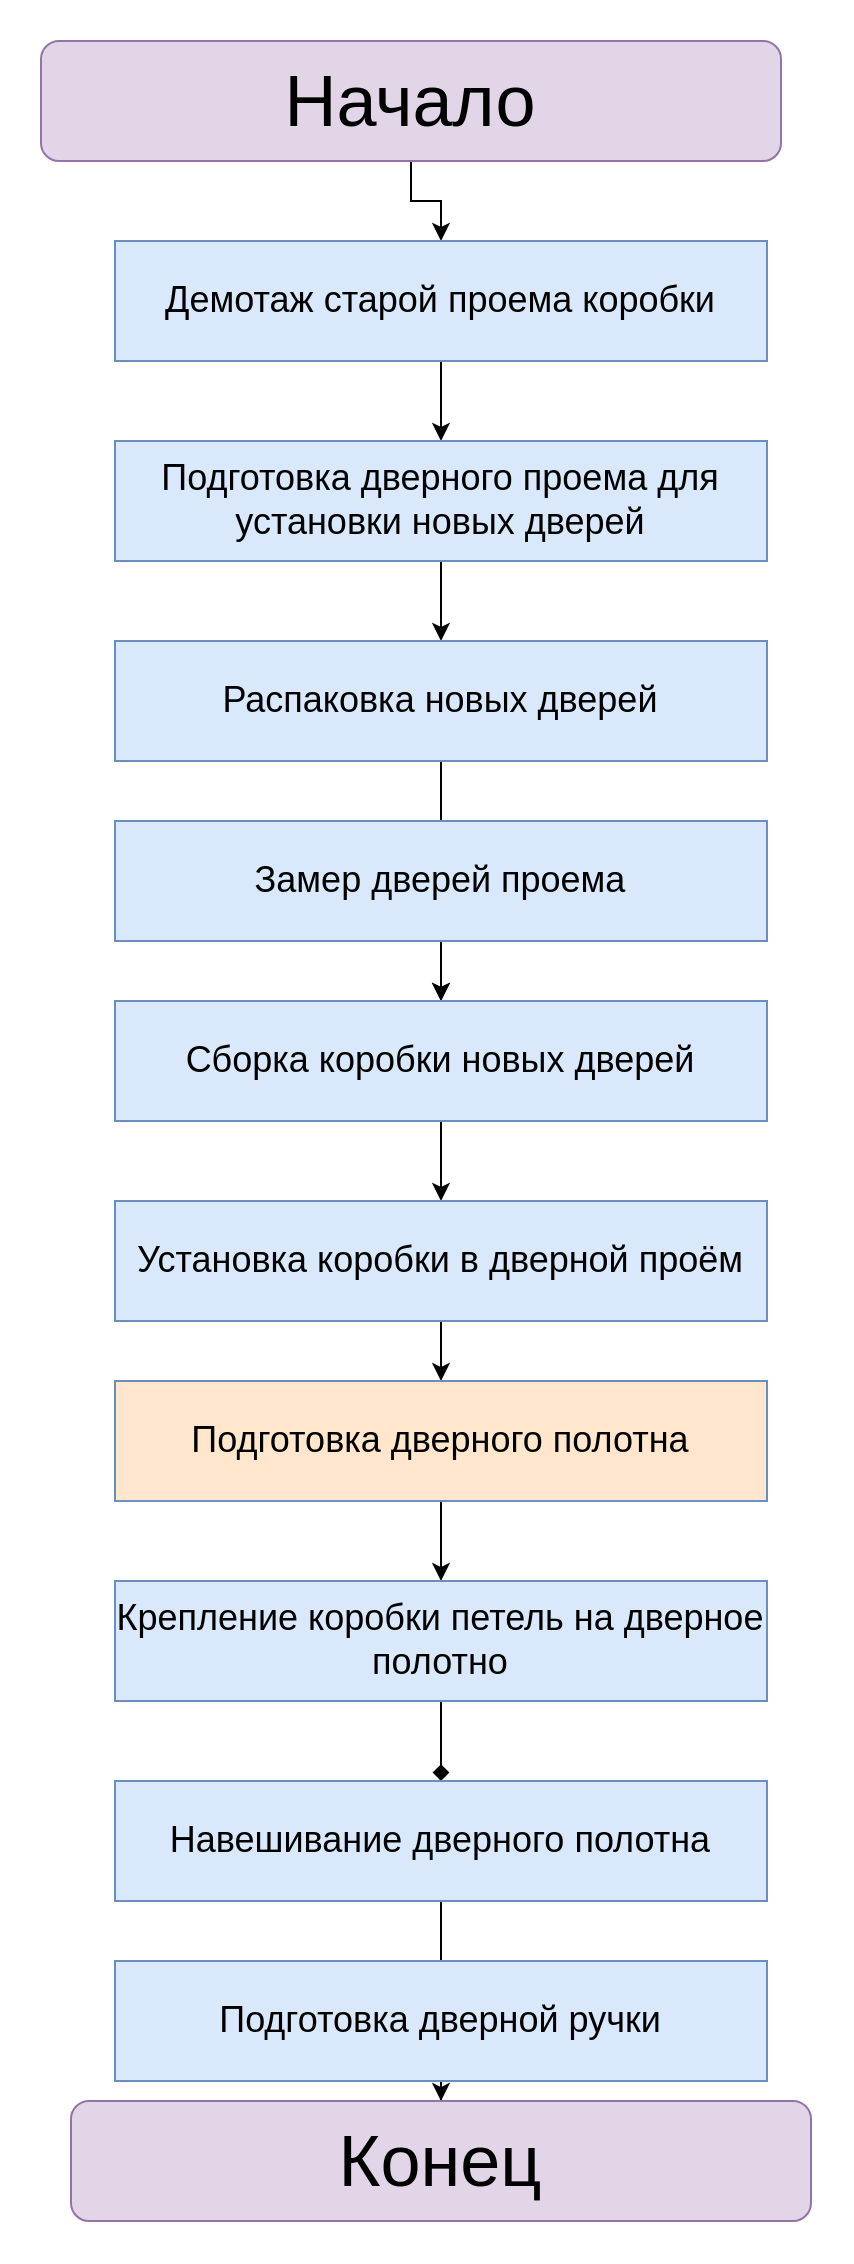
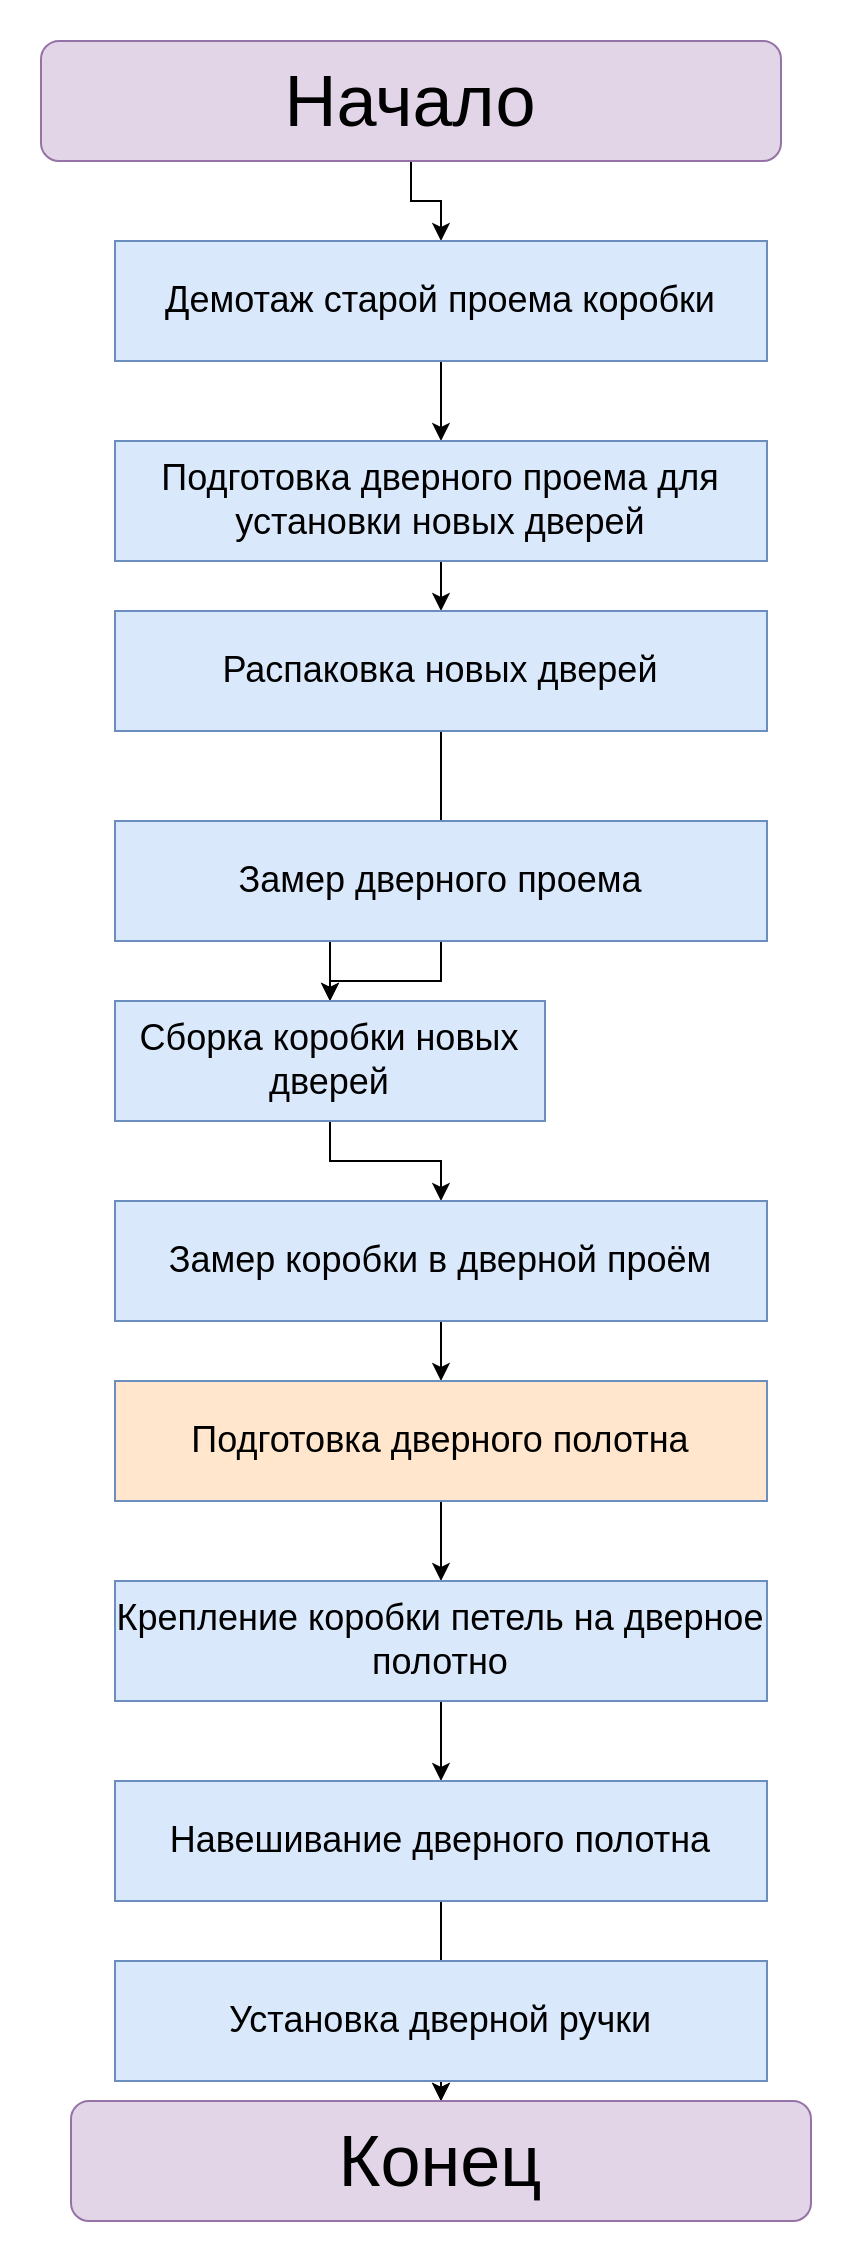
node "Распаковка новых дверей": moved (441, 701) -> (441, 671)
node "Замер дверей проема": label "Замер дверей проема" -> "Замер дверного проема"
node "Сборка коробки новых дверей": size 652x120 -> 430x120
node "Установка коробки в дверной проём": label "Установка коробки в дверной проём" -> "Замер коробки в дверной проём"
edge "Крепление коробки петель на дверное полотно" -> "Навешивание дверного полотна": arrowhead diamond -> classic
node "Подготовка дверной ручки": label "Подготовка дверной ручки" -> "Установка дверной ручки"
edge "Навешивание дверного полотна" -- "Конец": arrowhead none -> classic
